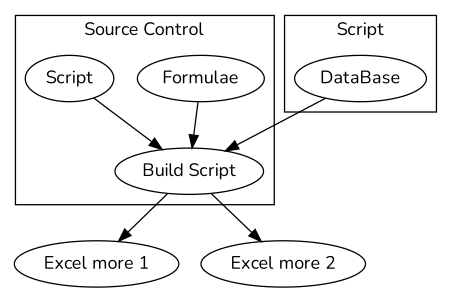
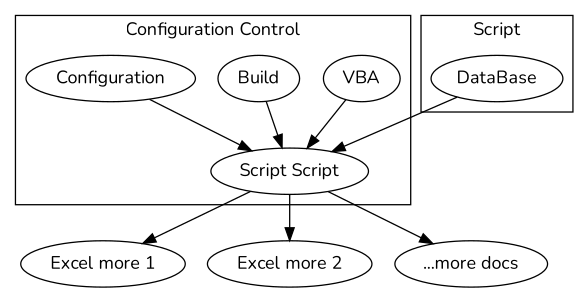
cluster "Source Control": label "Source Control" -> "Configuration Control"
node "Script": label "Script" -> "Configuration"
node "Formulae": label "Formulae" -> "Build"
node "VBA": added
node "Build Script": label "Build Script" -> "Script Script"
node "...more docs": added
